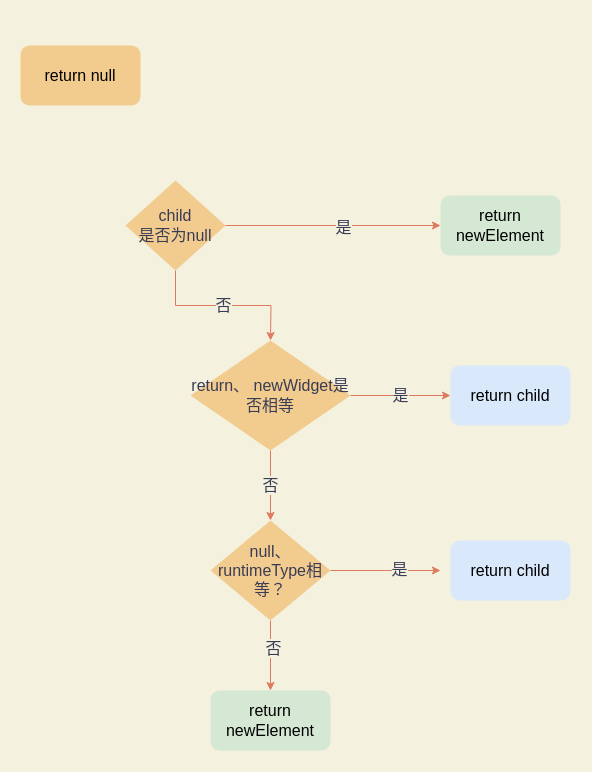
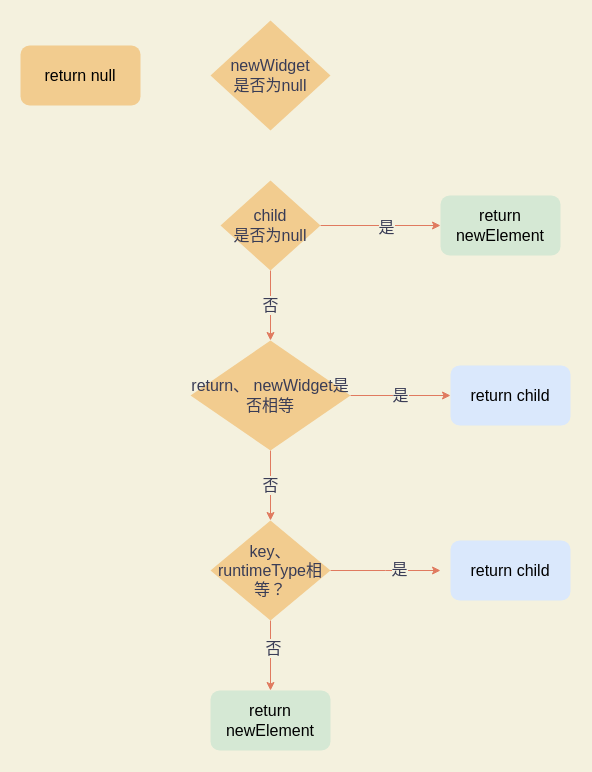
node "newWidget是否为null": added
node "child是否为null": moved (176, 226) -> (271, 226)
node "null、runtimeType相等？": label "null、runtimeType相等？" -> "key、runtimeType相等？"
